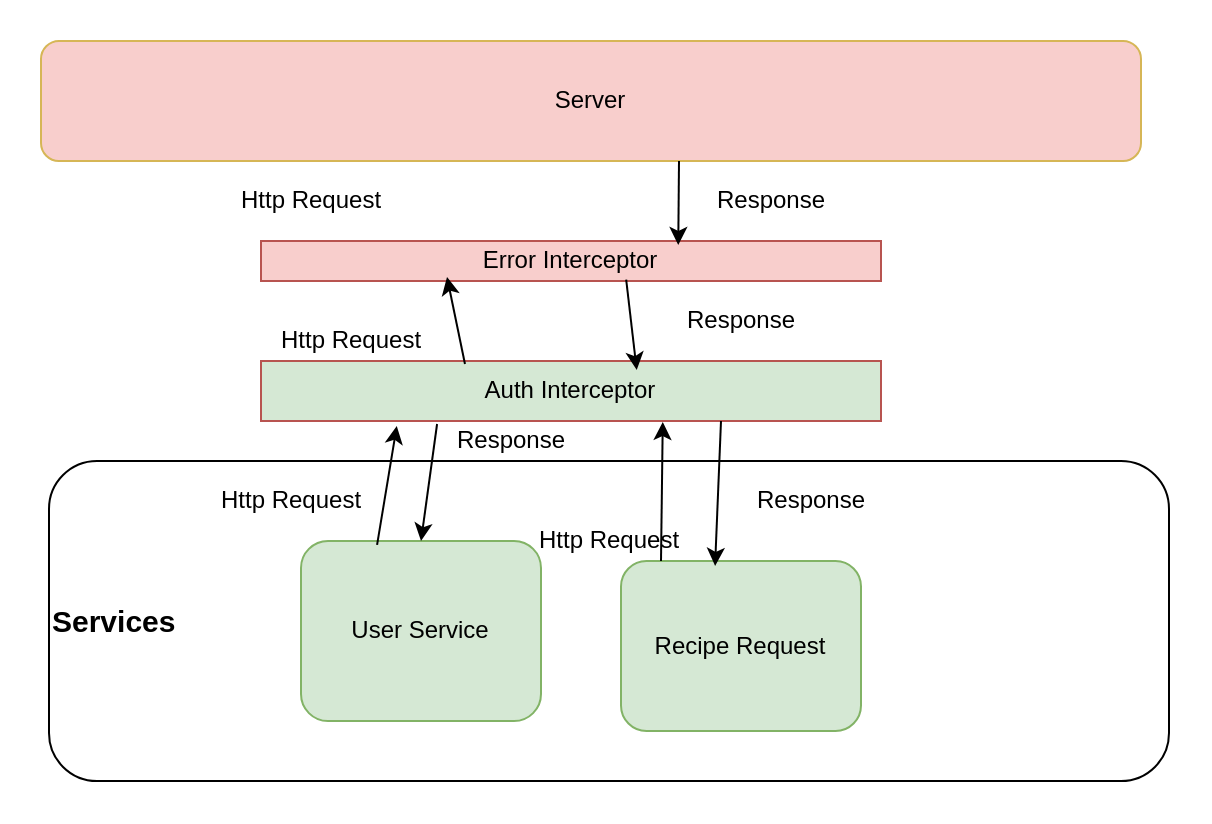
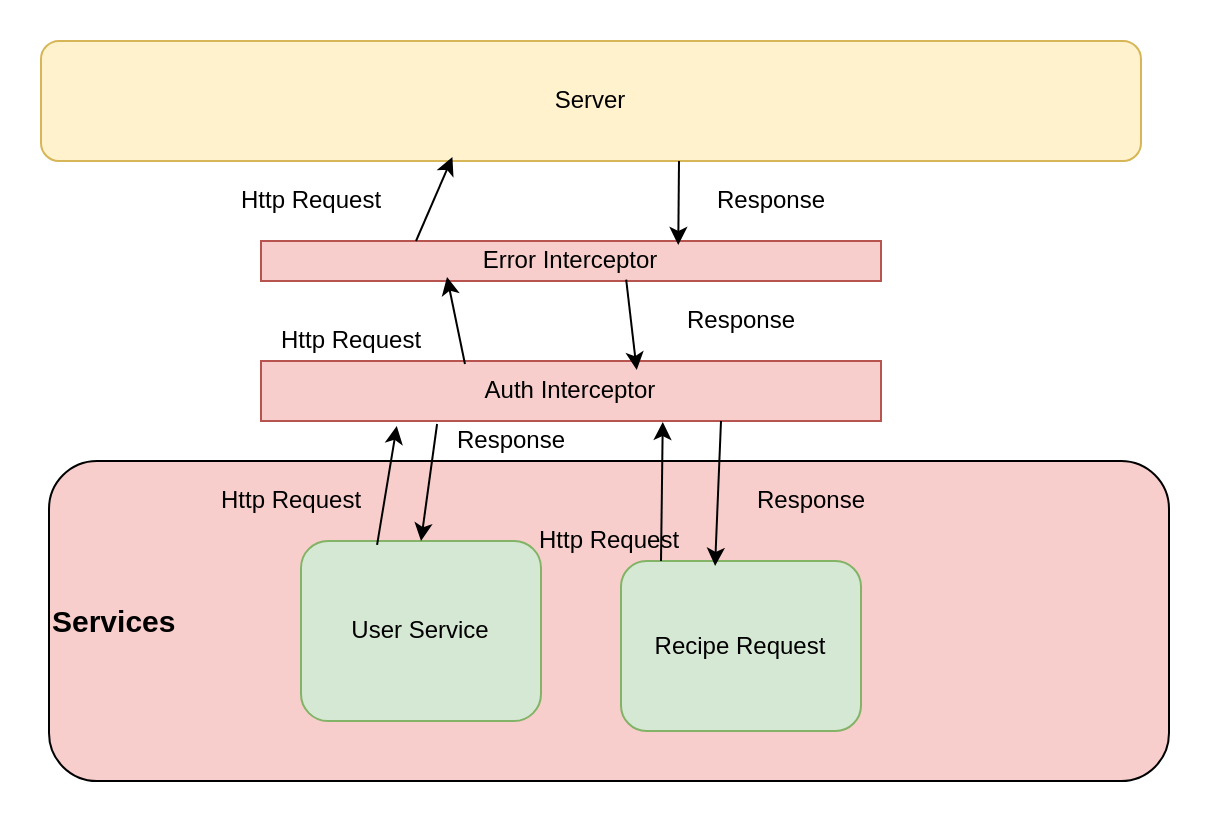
node "Server": fillcolor #f8cecc -> #fff2cc
edge "Error Interceptor" -> "Server": added
node "Auth Interceptor": fillcolor #d5e8d4 -> #f8cecc
node "Services": fillcolor #ffffff -> #f8cecc
